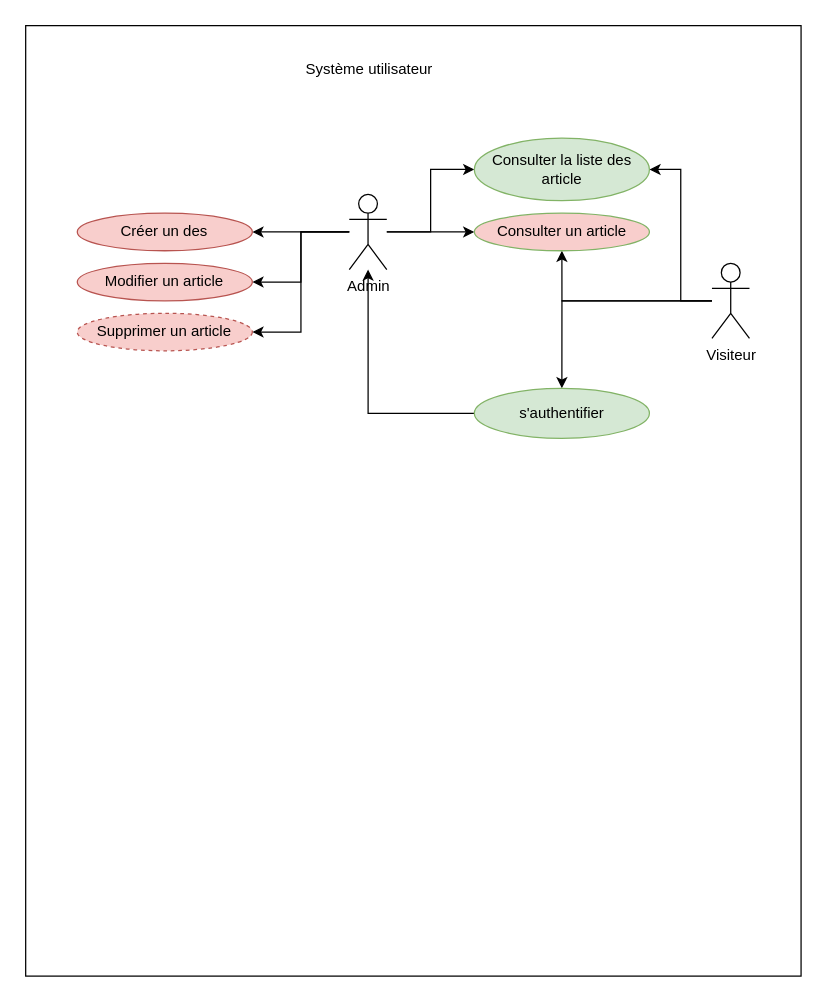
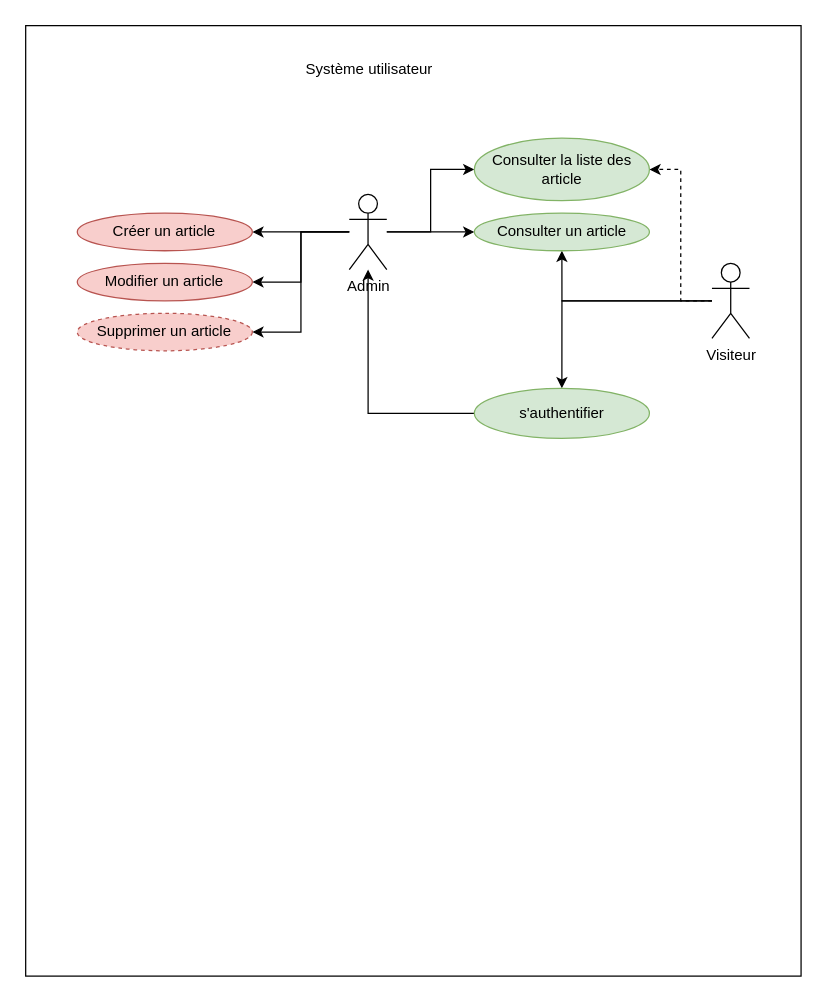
edge "Visiteur" -> "Consulter la liste des article": style solid -> dashed
node "Créer un des": label "Créer un des" -> "Créer un article"
node "Consulter un article": fillcolor #f8cecc -> #d5e8d4
